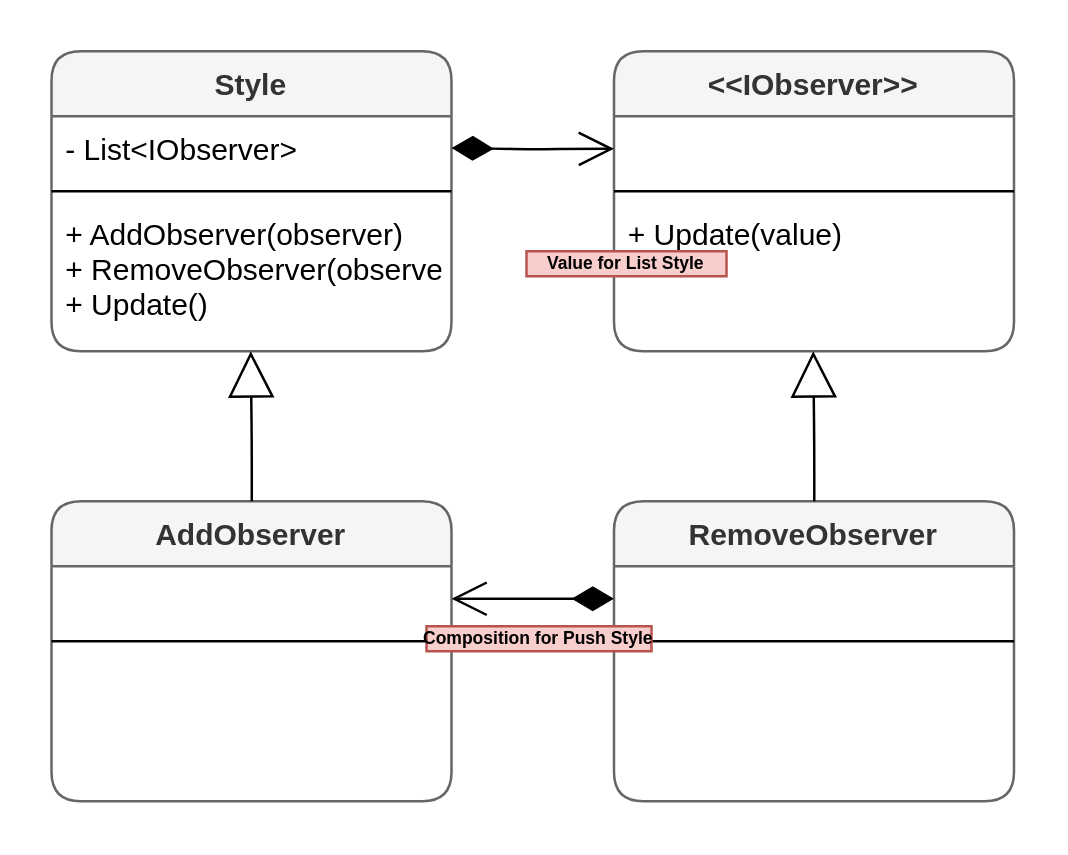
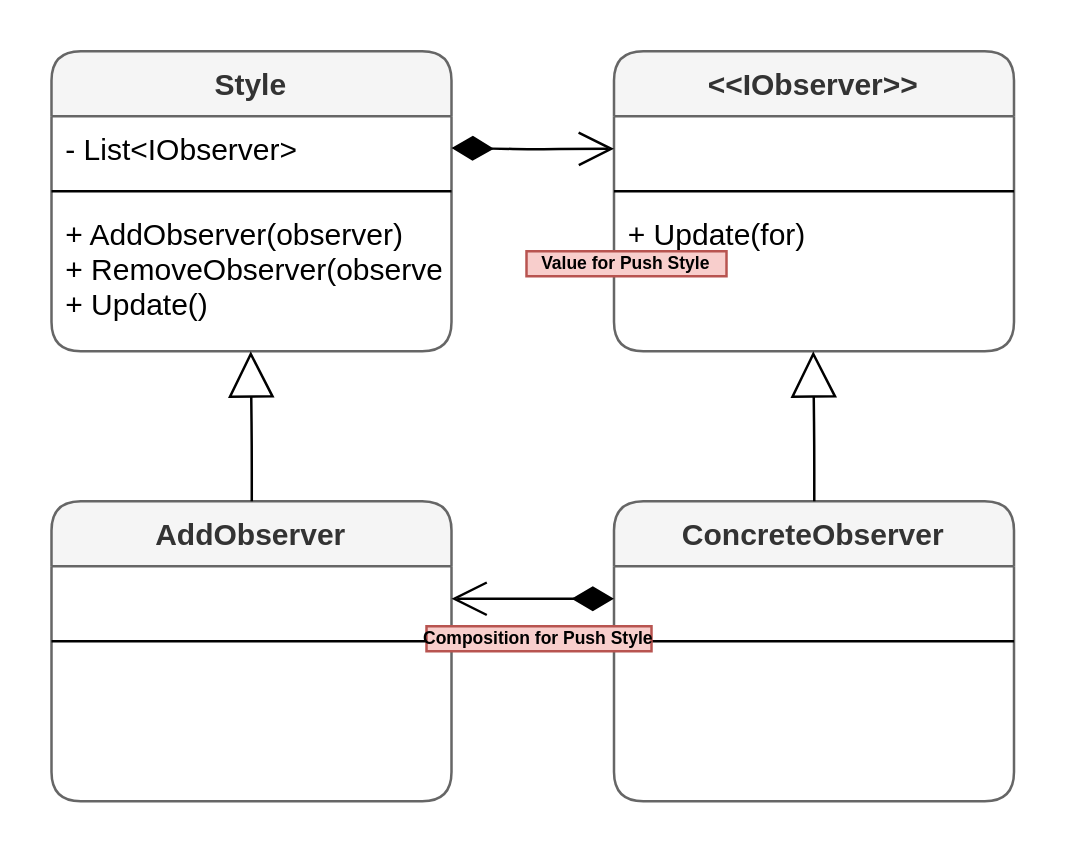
node "+ Update(value)": label "+ Update(value)" -> "+ Update(for)"
node "Value for List Style": label "Value for List Style" -> "Value for Push Style"
node "RemoveObserver": label "RemoveObserver" -> "ConcreteObserver"
